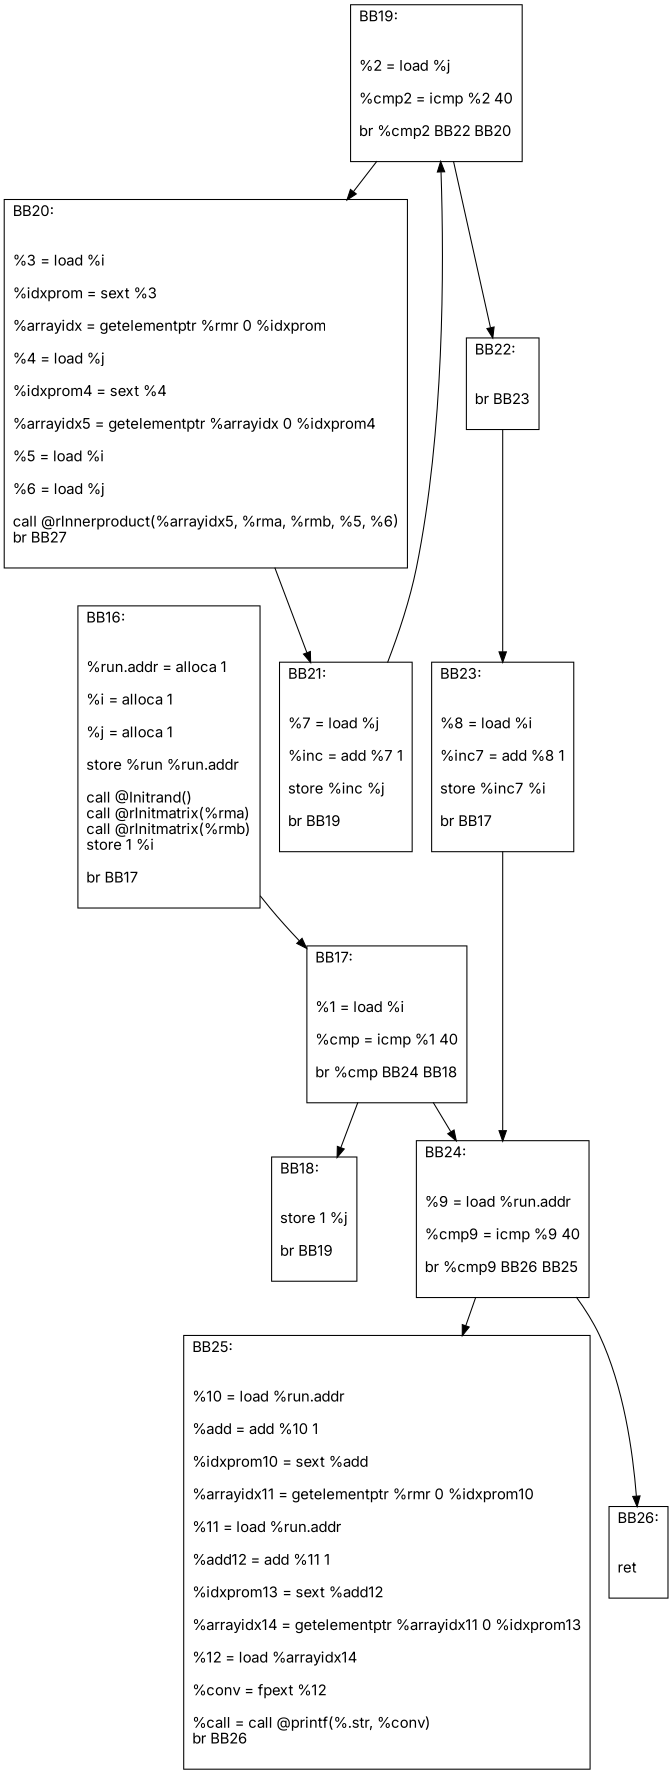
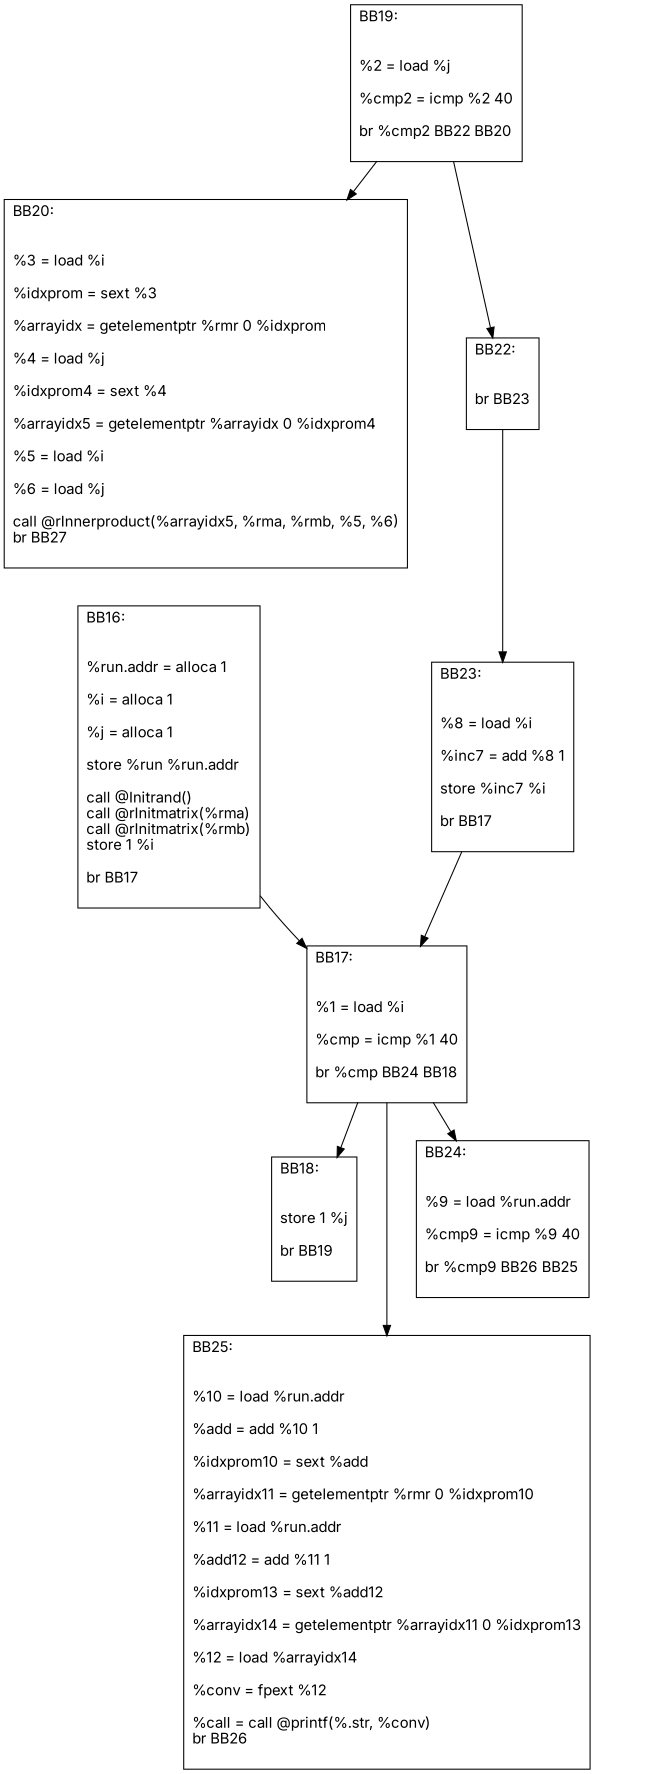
node "BB21:": removed
edge "BB23:" -> "BB24:": now "BB23:" -> "BB17:"
edge "BB24:" -> "BB25:": now "BB17:" -> "BB25:"
node "BB26:": removed
